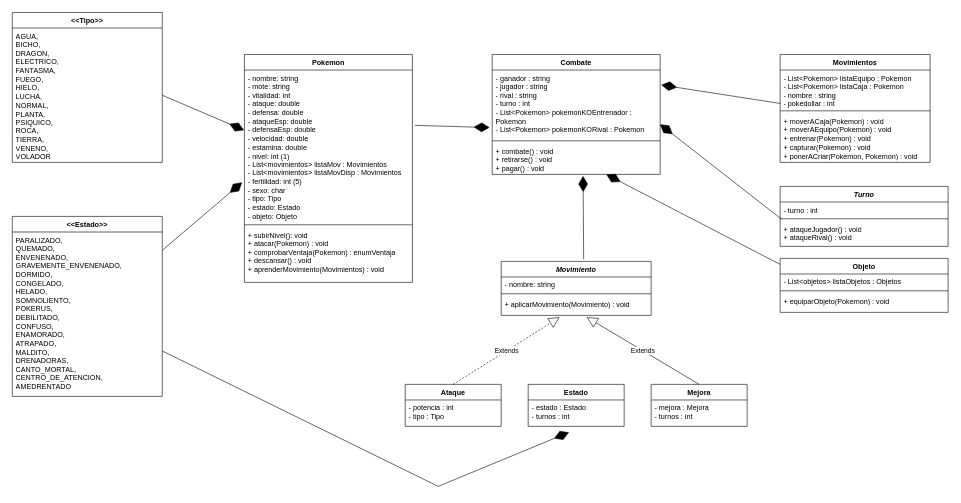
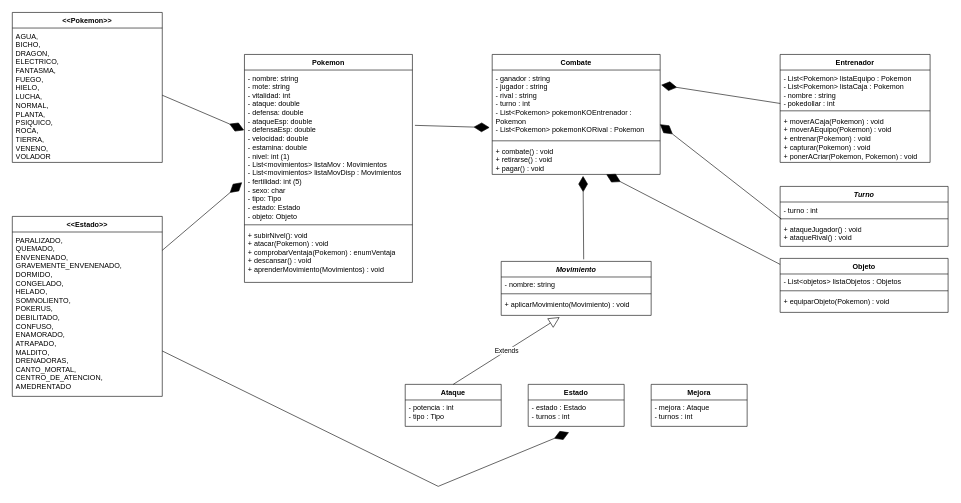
node "<<Tipo>>": label "<<Tipo>>" -> "<<Pokemon>>"
node "Movimientos": label "Movimientos" -> "Entrenador"
edge "Mejora" -> "+ aplicarMovimiento(Movimiento) : void": removed, label "Extends"
edge "Ataque" -> "+ aplicarMovimiento(Movimiento) : void": style dashed -> solid
node "- mejora : Mejora - turnos : int": label "- mejora : Mejora - turnos : int" -> "- mejora : Ataque - turnos : int"
